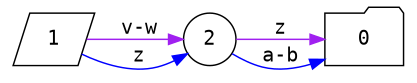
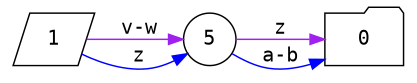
node "2": label "2" -> "5"
